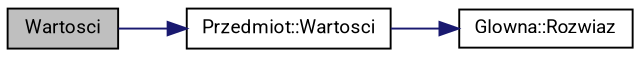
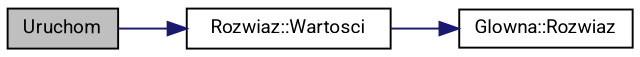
node "Wartosci": label "Wartosci" -> "Uruchom"
node "Przedmiot::Wartosci": label "Przedmiot::Wartosci" -> "Rozwiaz::Wartosci"
